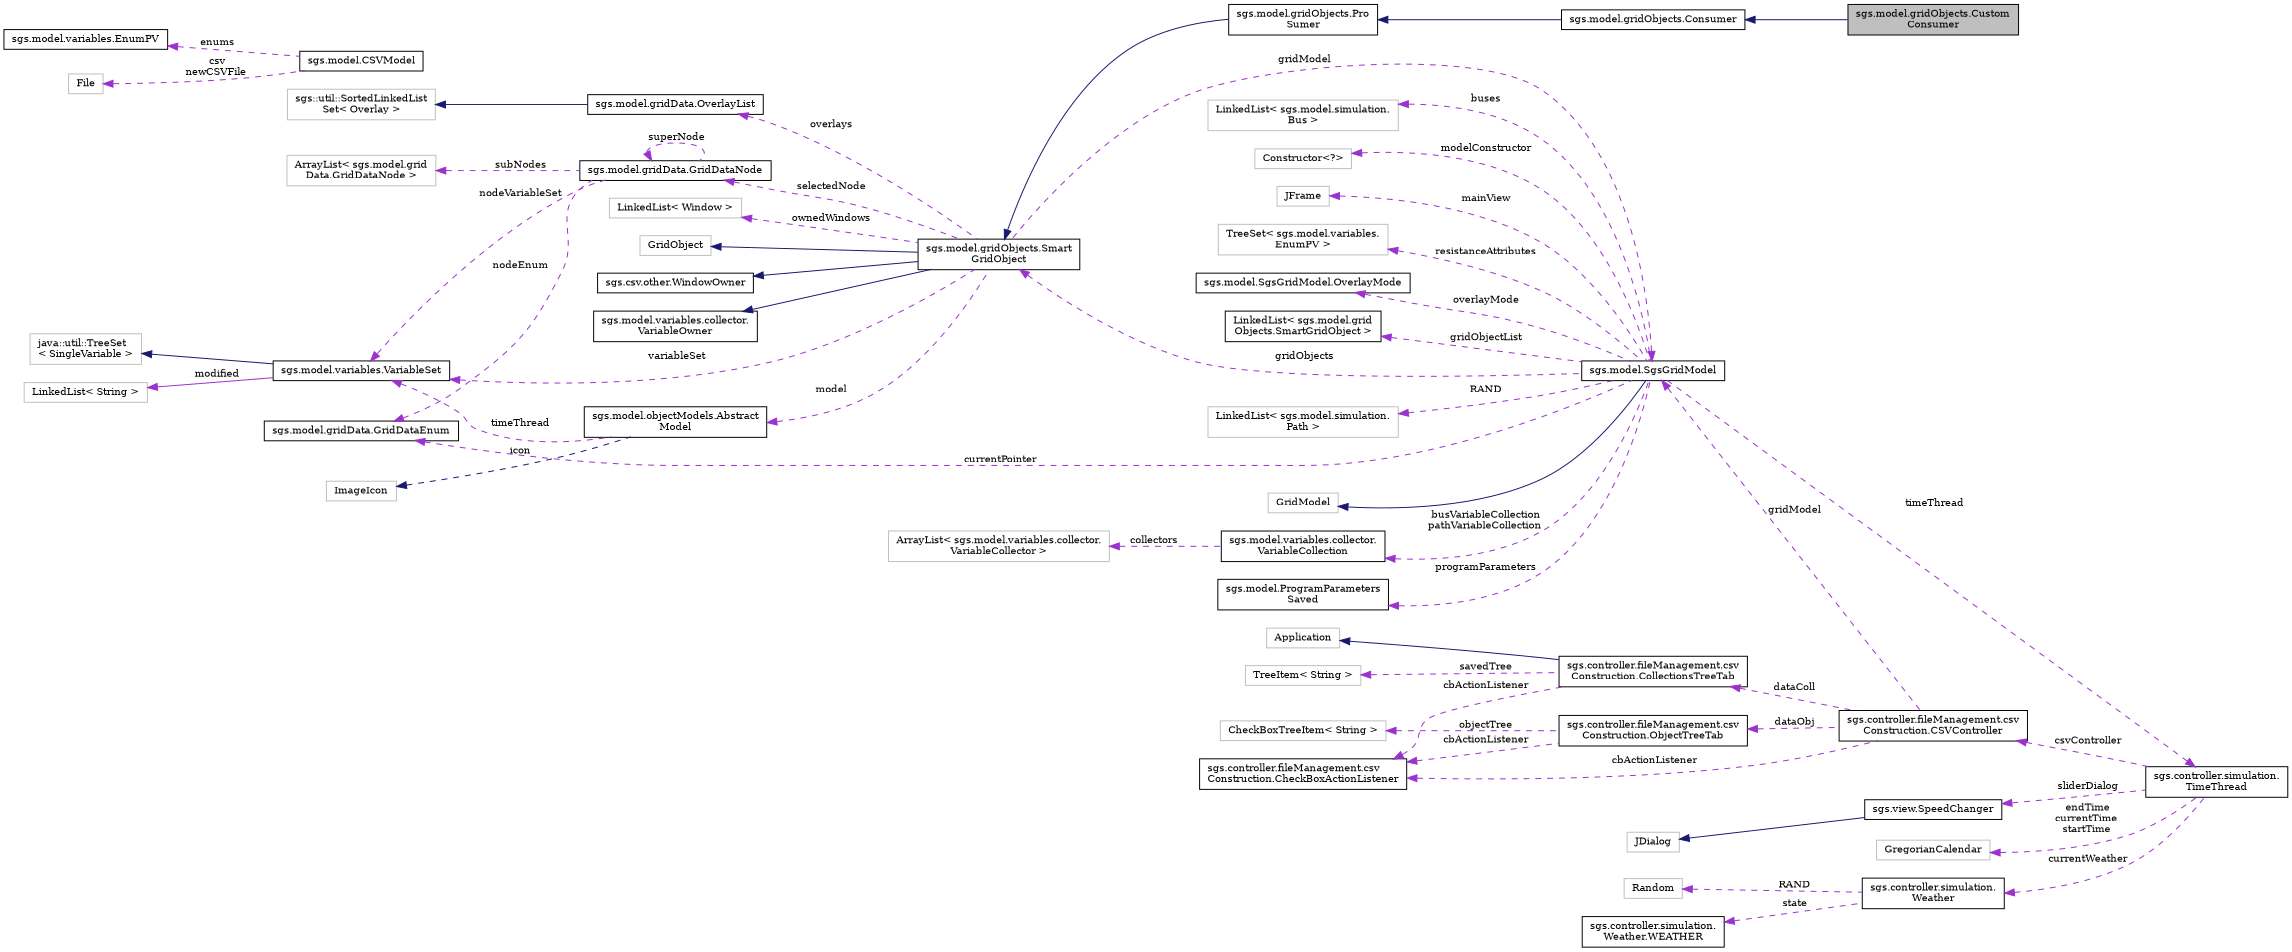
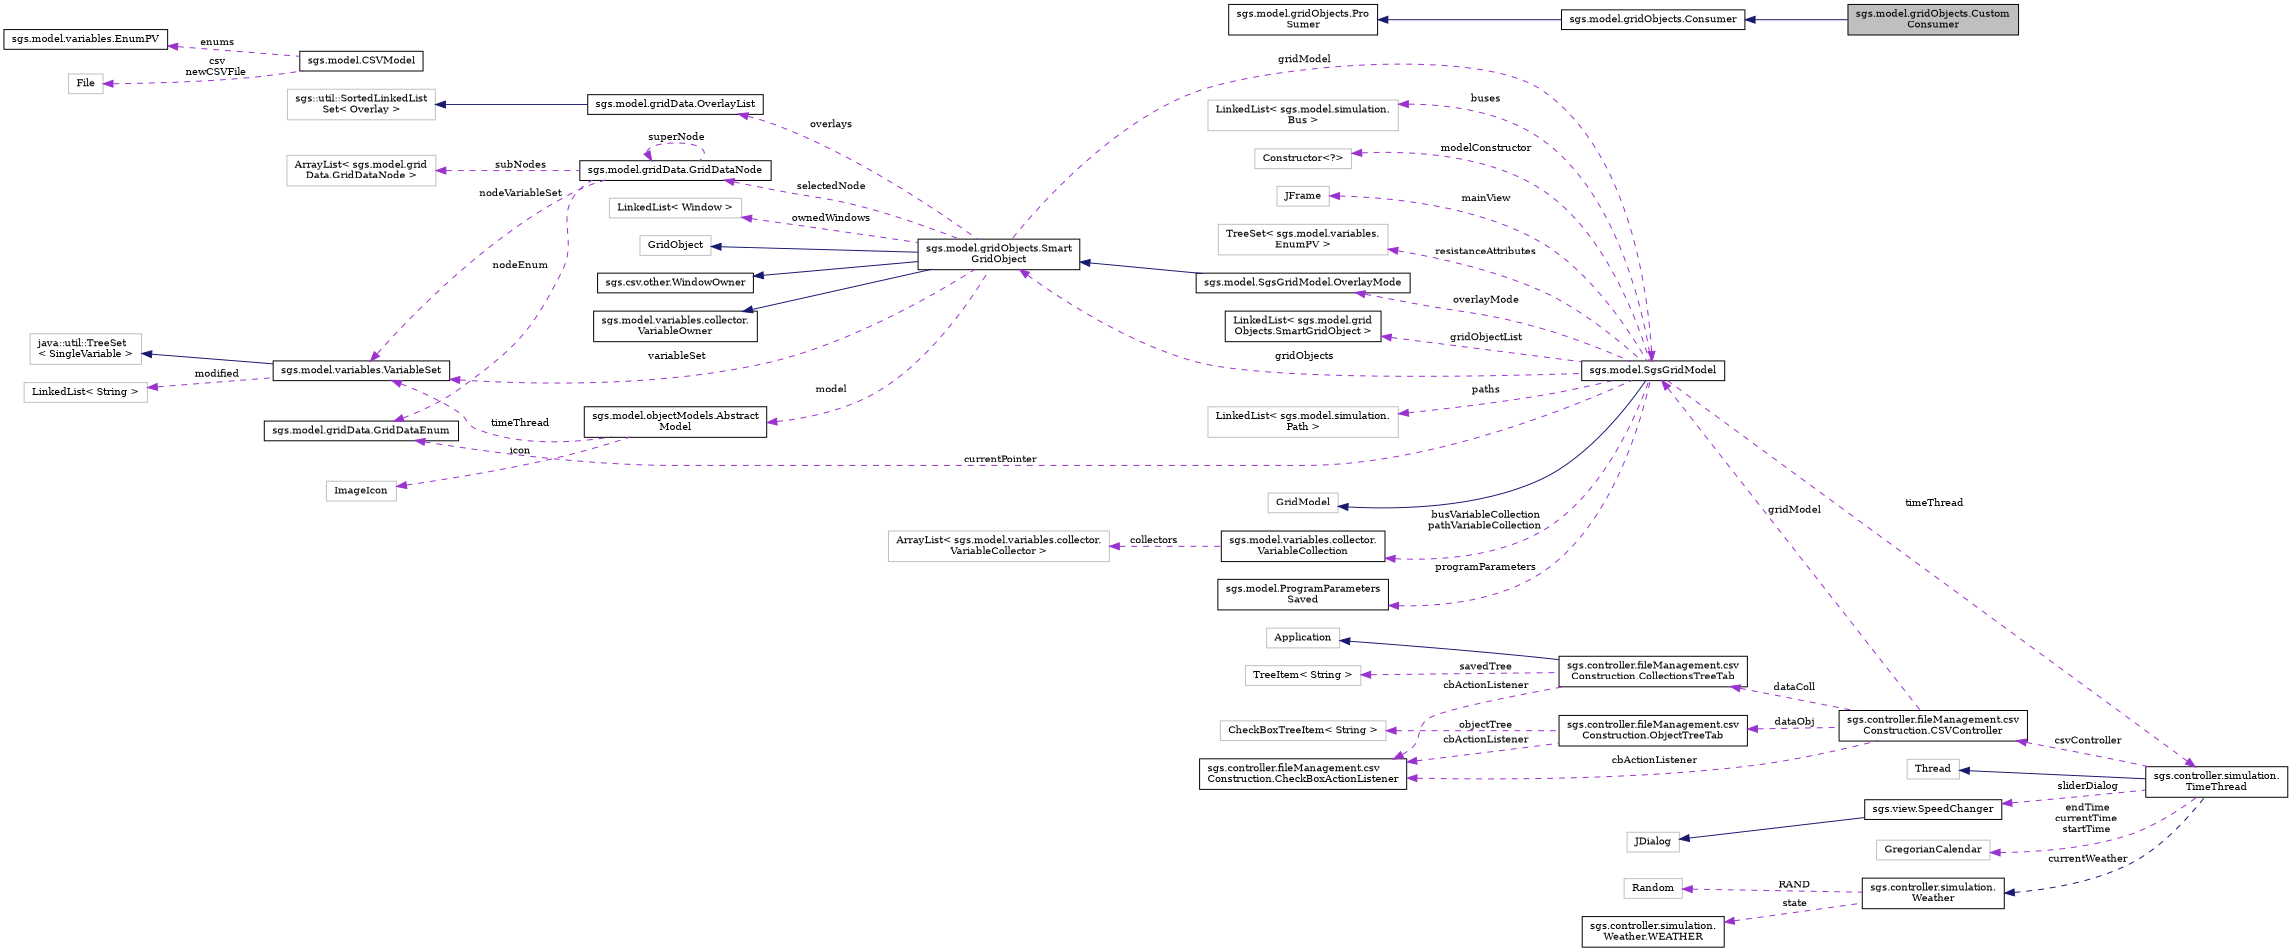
edge "sgs.model.gridObjects.Pro Sumer" -> "sgs.model.gridObjects.Smart GridObject": now "sgs.model.SgsGridModel.OverlayMode" -> "sgs.model.gridObjects.Smart GridObject"
edge "sgs.model.variables.VariableSet" -> "LinkedList< String >": style solid -> dashed
edge "sgs.model.SgsGridModel" -> "LinkedList< sgs.model.simulation. Path >": label " RAND" -> " paths"
edge "sgs.model.objectModels.Abstract Model" -> "ImageIcon": color midnightblue -> darkorchid3
node "Thread": added
edge "sgs.controller.simulation. TimeThread" -> "sgs.controller.simulation. Weather": color darkorchid3 -> midnightblue
